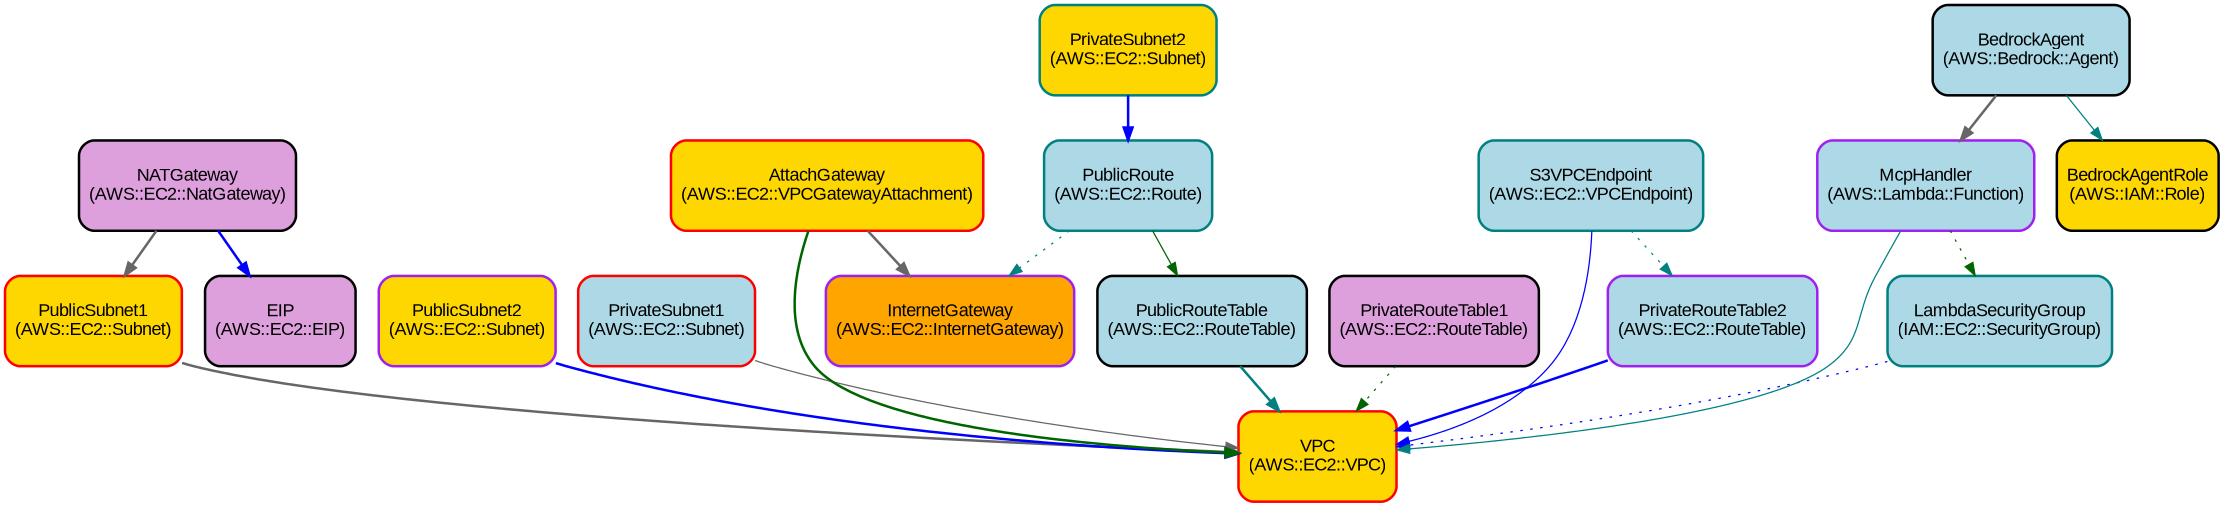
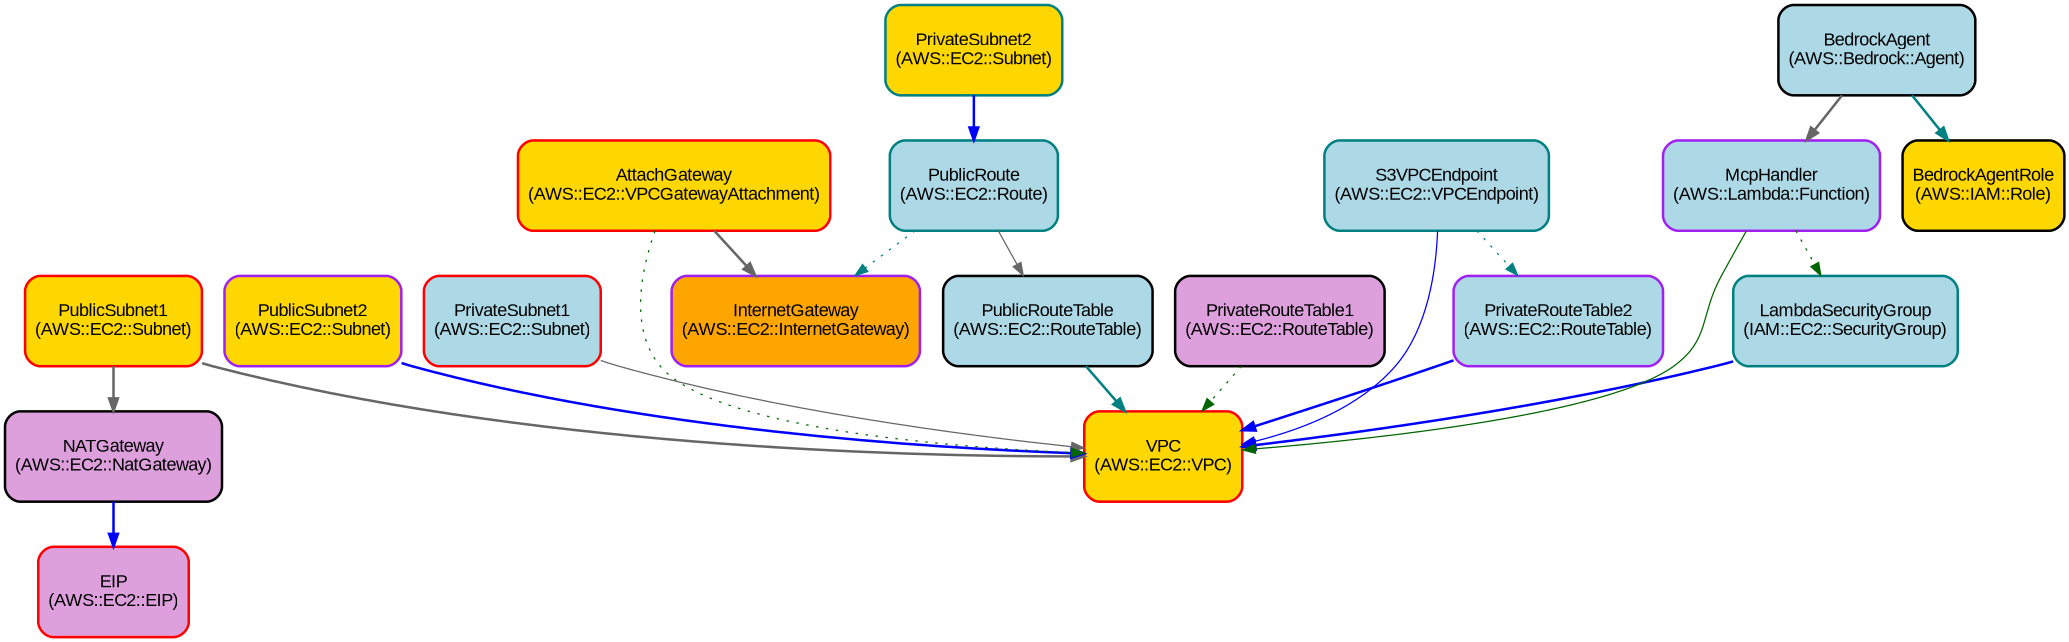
edge "BedrockAgent (AWS::Bedrock::Agent)" -> "BedrockAgentRole (AWS::IAM::Role)": style solid -> bold
edge "NATGateway (AWS::EC2::NatGateway)" -> "PublicSubnet1 (AWS::EC2::Subnet)": reversed
edge "PublicRoute (AWS::EC2::Route)" -> "PublicRouteTable (AWS::EC2::RouteTable)": color darkgreen -> gray40
node "EIP (AWS::EC2::EIP)": color black -> red
edge "LambdaSecurityGroup (IAM::EC2::SecurityGroup)" -> "VPC (AWS::EC2::VPC)": style dotted -> bold
edge "McpHandler (AWS::Lambda::Function)" -> "VPC (AWS::EC2::VPC)": color teal -> darkgreen
edge "AttachGateway (AWS::EC2::VPCGatewayAttachment)" -> "VPC (AWS::EC2::VPC)": style bold -> dotted
